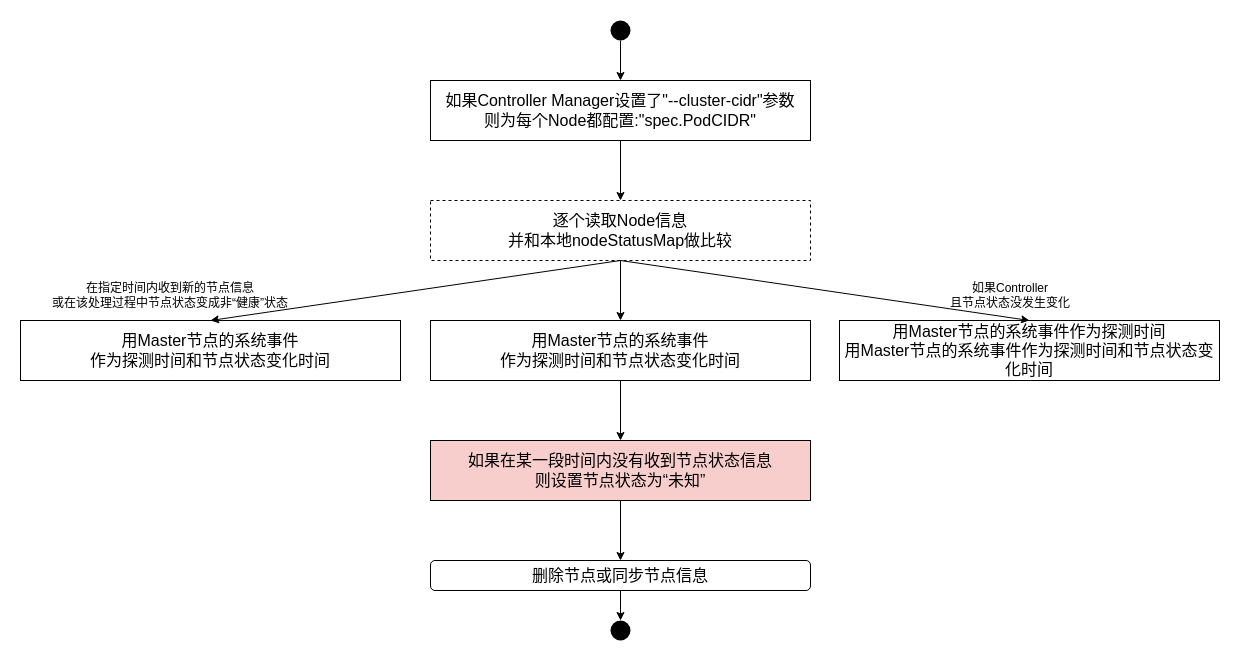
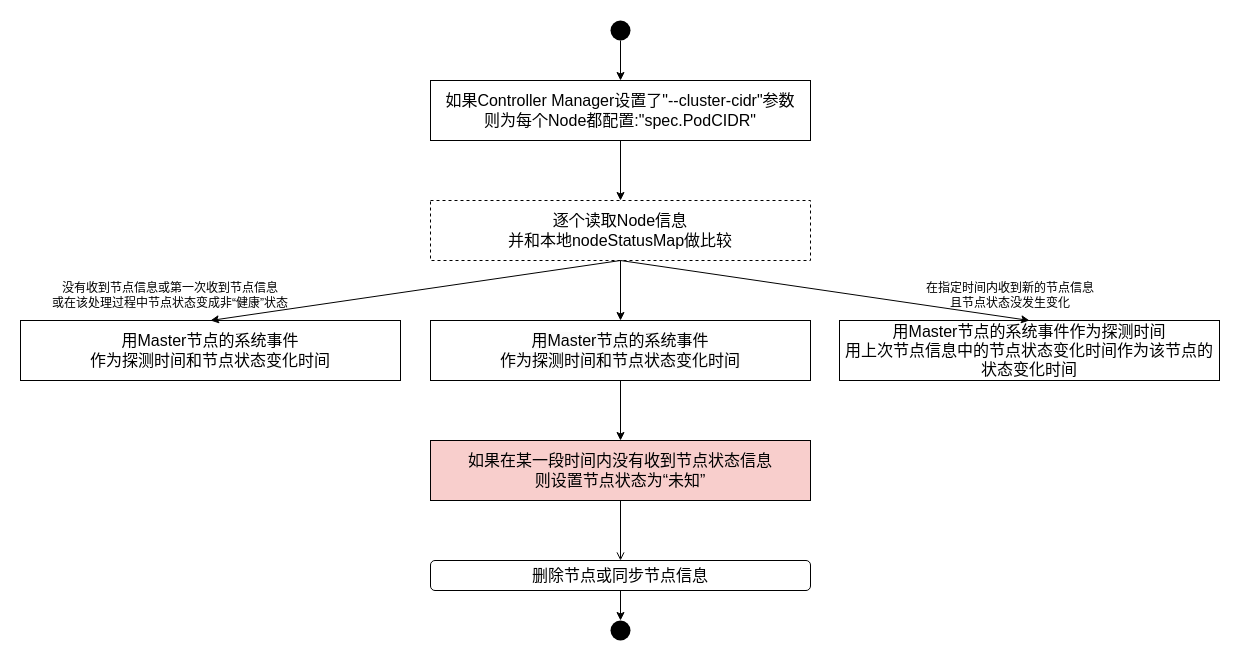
node "在指定时间内收到新的节点信息 或在该处理过程中节点状态变成非“健康”状态": label "在指定时间内收到新的节点信息 或在该处理过程中节点状态变成非“健康”状态" -> "没有收到节点信息或第一次收到节点信息 或在该处理过程中节点状态变成非“健康”状态"
node "如果Controller 且节点状态没发生变化": label "如果Controller 且节点状态没发生变化" -> "在指定时间内收到新的节点信息 且节点状态没发生变化"
node "用Master节点的系统事件作为探测时间 用Master节点的系统事件作为探测时间和节点状态变化时间": label "用Master节点的系统事件作为探测时间 用Master节点的系统事件作为探测时间和节点状态变化时间" -> "用Master节点的系统事件作为探测时间 用上次节点信息中的节点状态变化时间作为该节点的状态变化时间"
edge "如果在某一段时间内没有收到节点状态信息 则设置节点状态为“未知”" -> "删除节点或同步节点信息": arrowhead classic -> open
